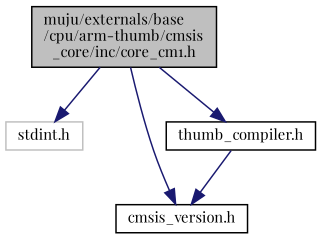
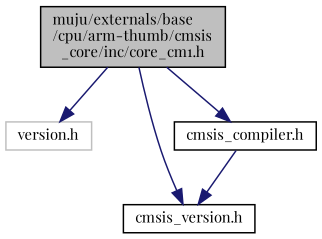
node "stdint.h": label "stdint.h" -> "version.h"
node "thumb_compiler.h": label "thumb_compiler.h" -> "cmsis_compiler.h"
